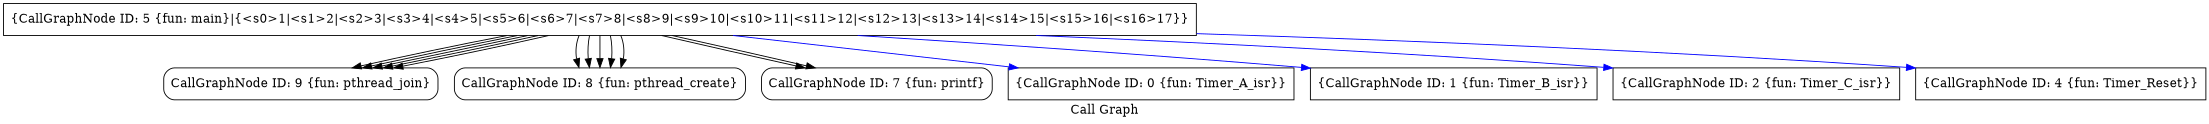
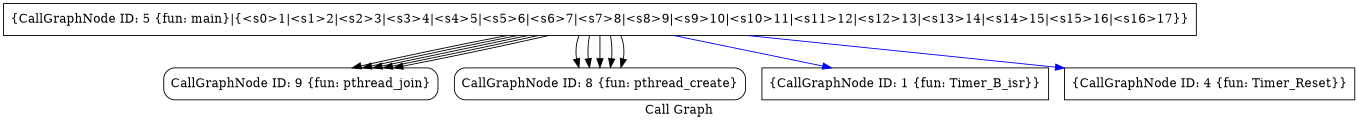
node "CallGraphNode ID: 7 {fun: printf}": removed
node "{CallGraphNode ID: 0 {fun: Timer_A_isr}}": removed
node "{CallGraphNode ID: 2 {fun: Timer_C_isr}}": removed
